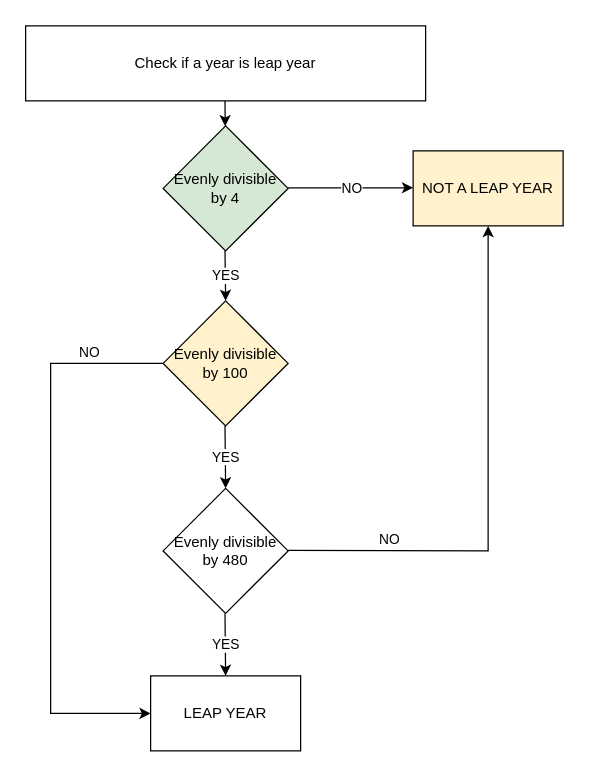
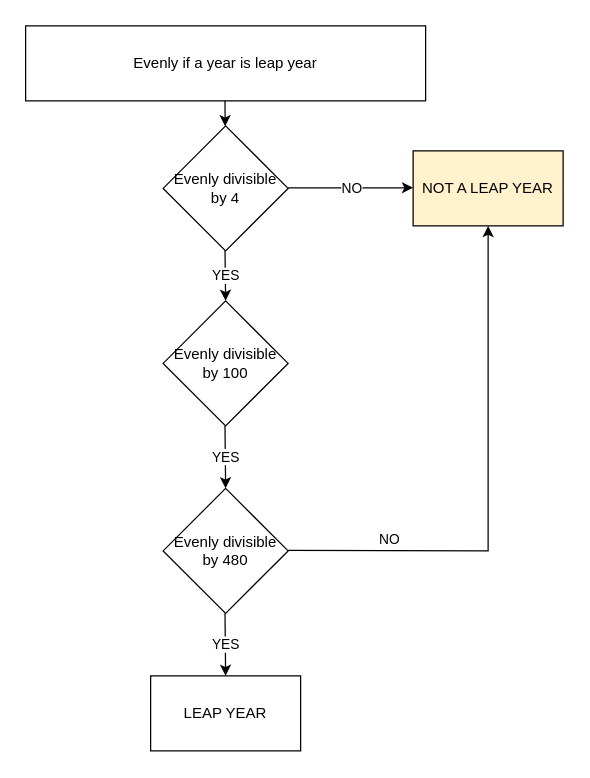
node "Check if a year is leap year": label "Check if a year is leap year" -> "Evenly if a year is leap year"
node "Evenly divisible by 4": fillcolor #d5e8d4 -> #ffffff
node "Evenly divisible by 100": fillcolor #fff2cc -> #ffffff
edge "Evenly divisible by 100" -> "LEAP YEAR": removed, label "NO"
